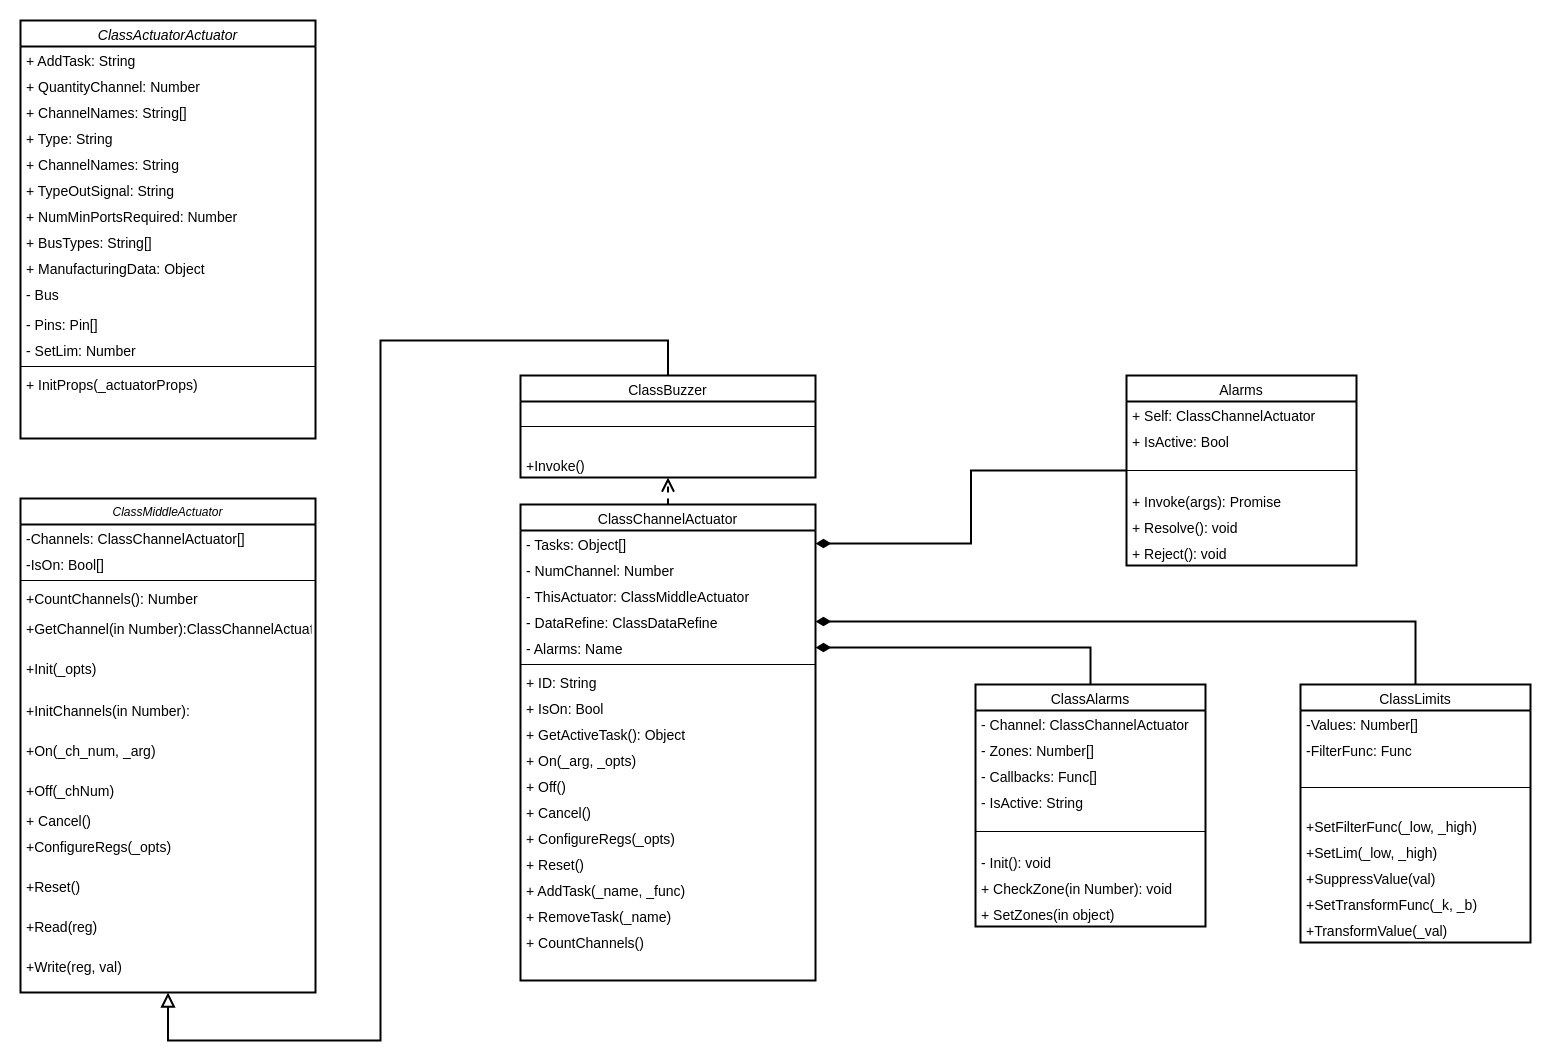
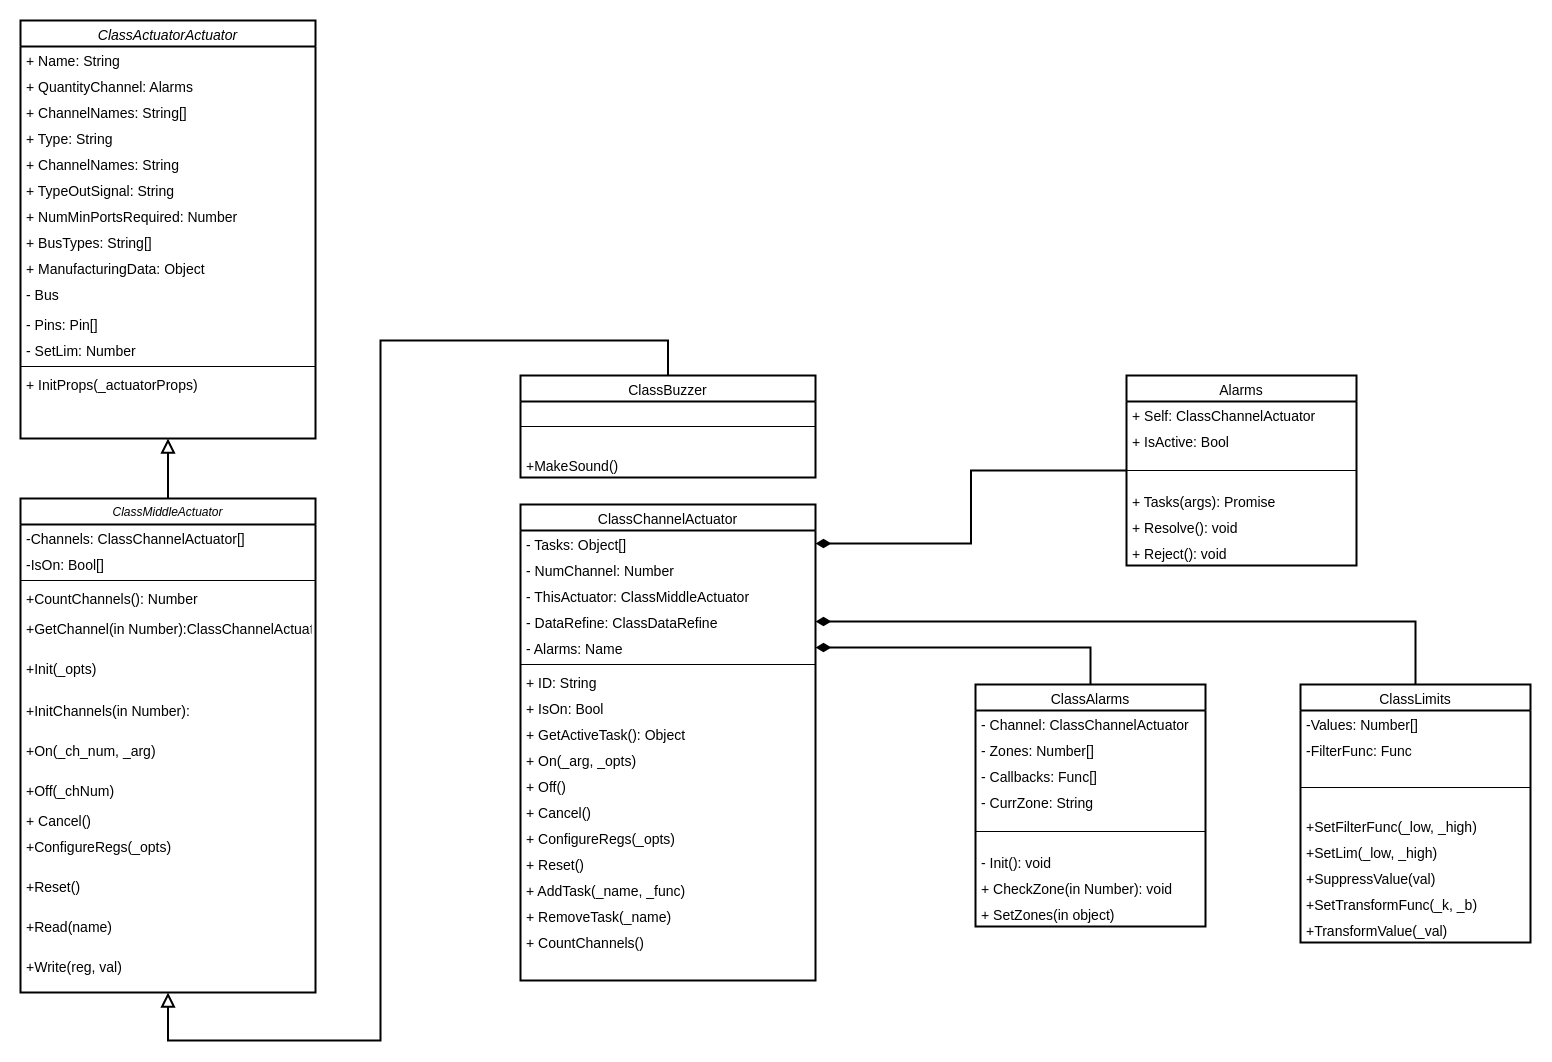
node "+ AddTask: String": label "+ AddTask: String" -> "+ Name: String"
node "+ QuantityChannel: Number": label "+ QuantityChannel: Number" -> "+ QuantityChannel: Alarms"
node "+Invoke()": label "+Invoke()" -> "+MakeSound()"
edge "ClassMiddleActuator" -> "ClassActuatorActuator": added
edge "ClassChannelActuator" -> "ClassBuzzer": removed
node "+ Invoke(args): Promise": label "+ Invoke(args): Promise" -> "+ Tasks(args): Promise"
node "- IsActive: String": label "- IsActive: String" -> "- CurrZone: String"
node "+Read(reg)": label "+Read(reg)" -> "+Read(name)"
